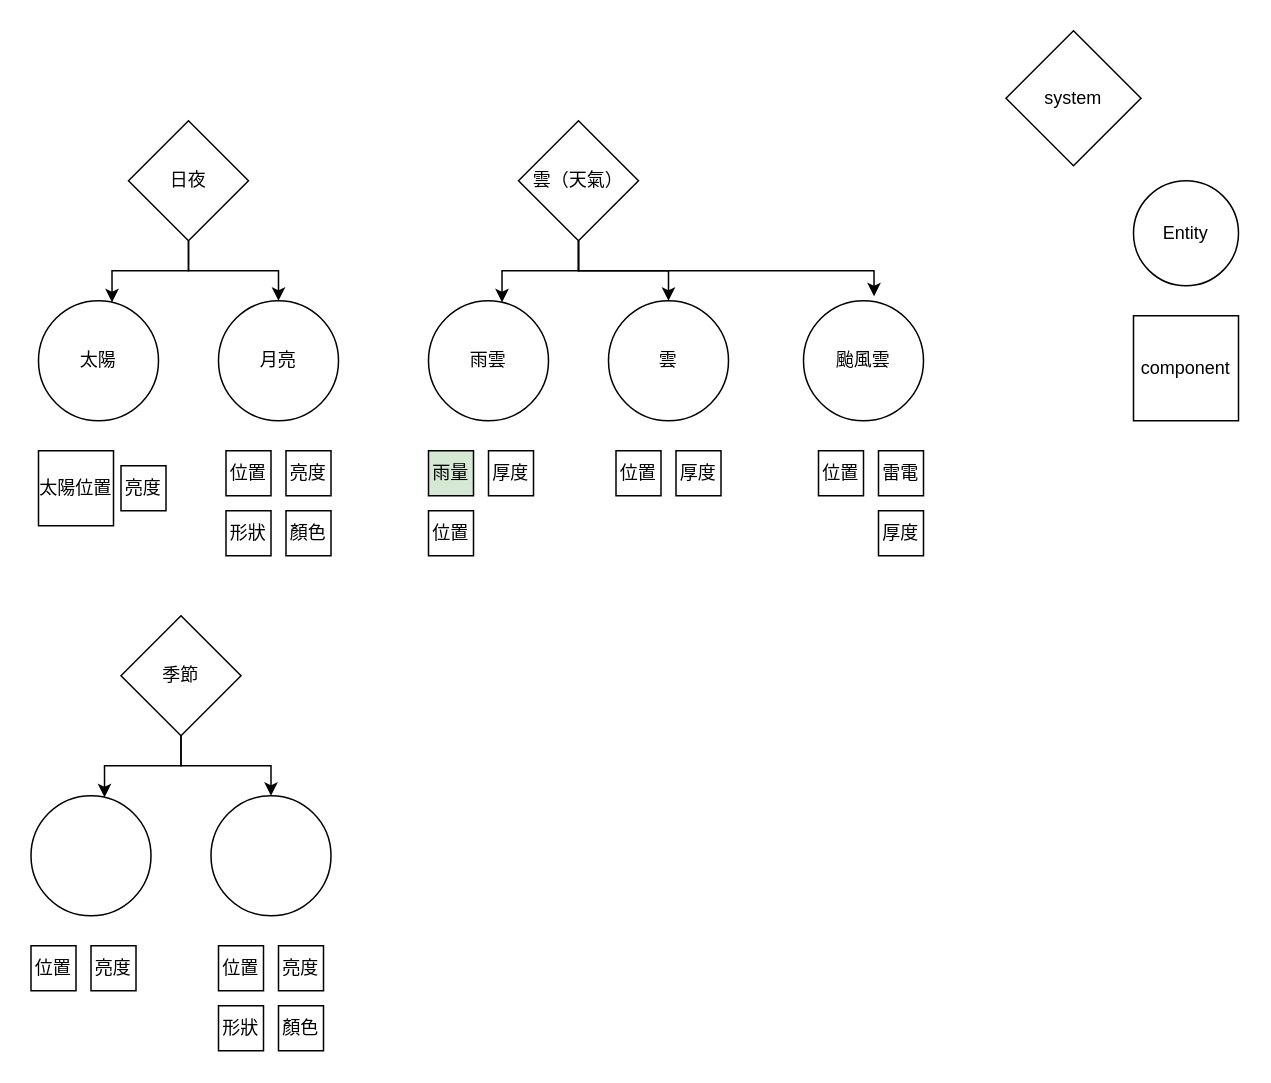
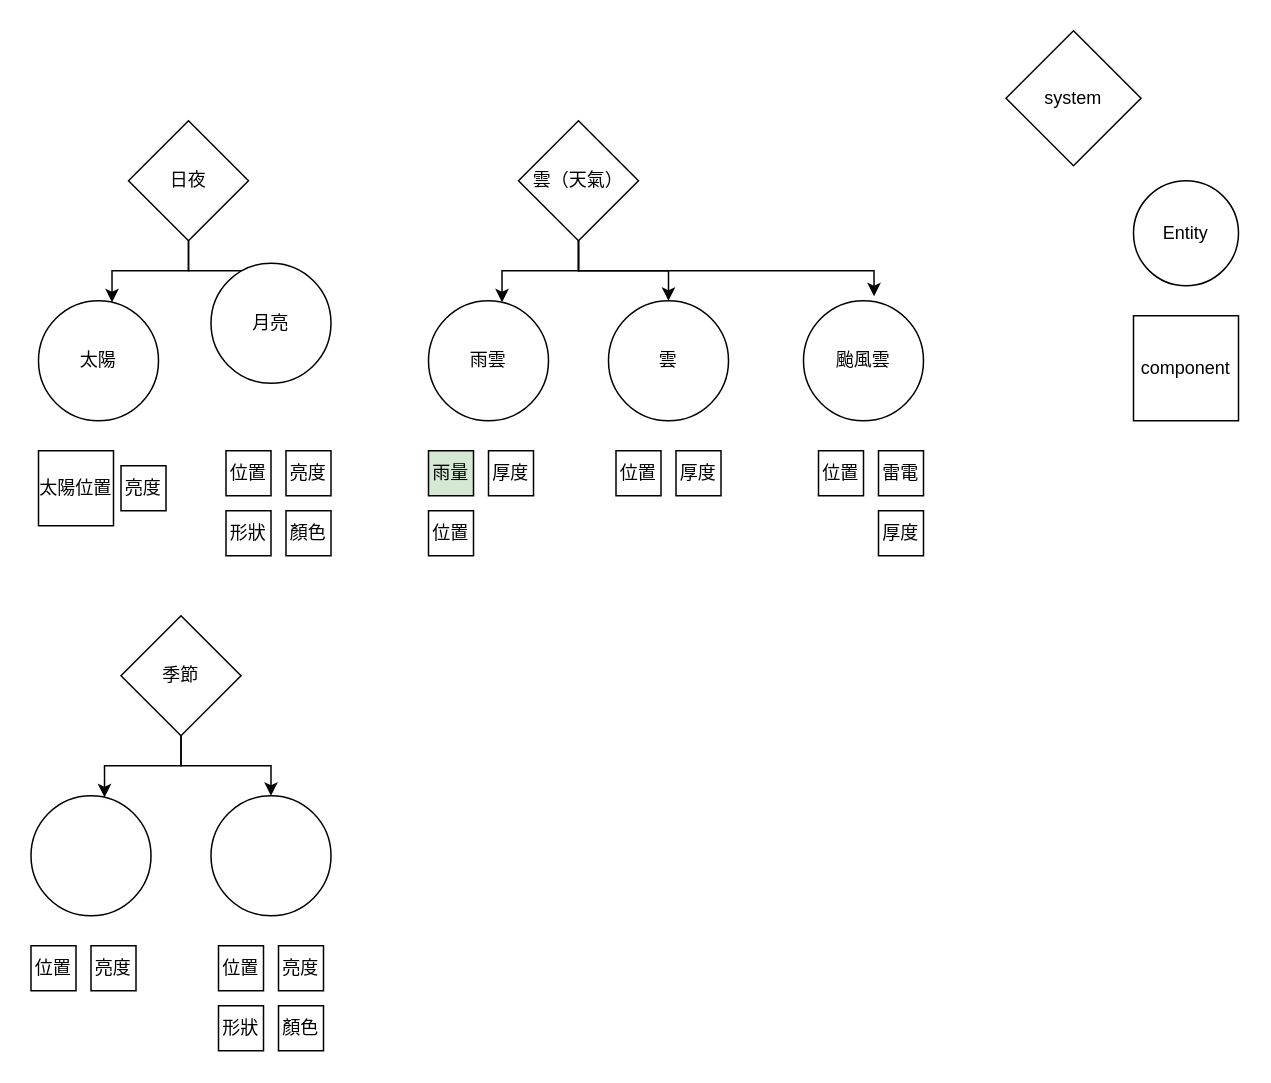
node "月亮": moved (278, 361) -> (271, 323)
